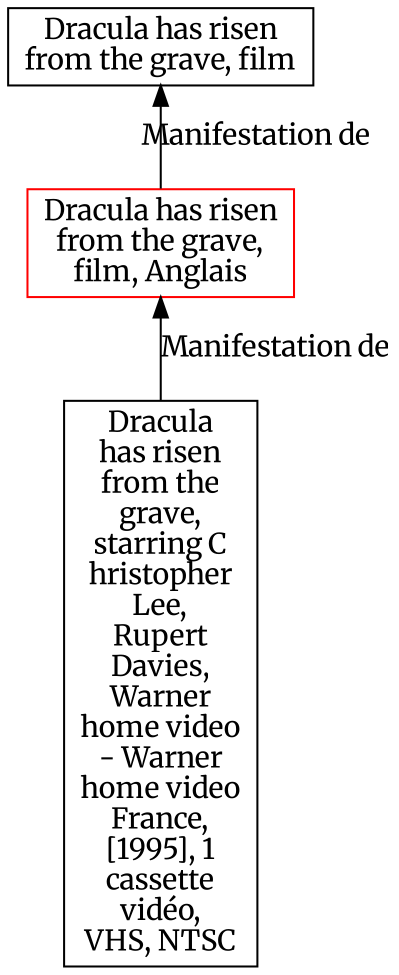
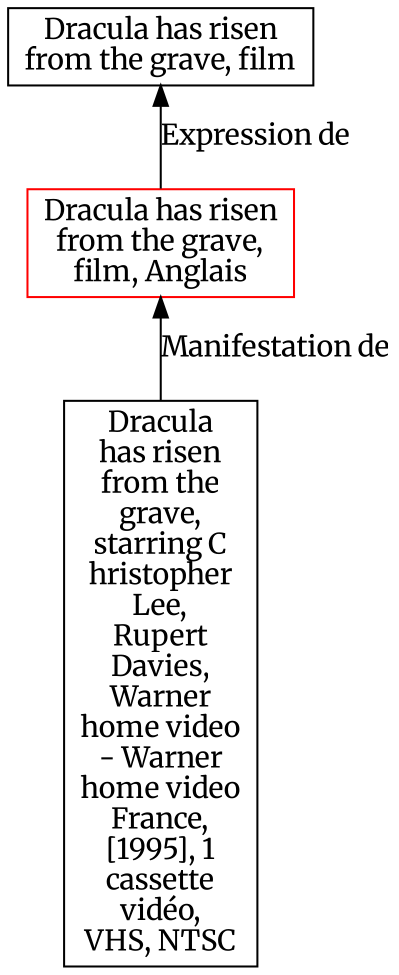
edge "Dracula has risen from the grave, film, Anglais" -> "Dracula has risen from the grave, film": label "Manifestation de" -> "Expression de"
